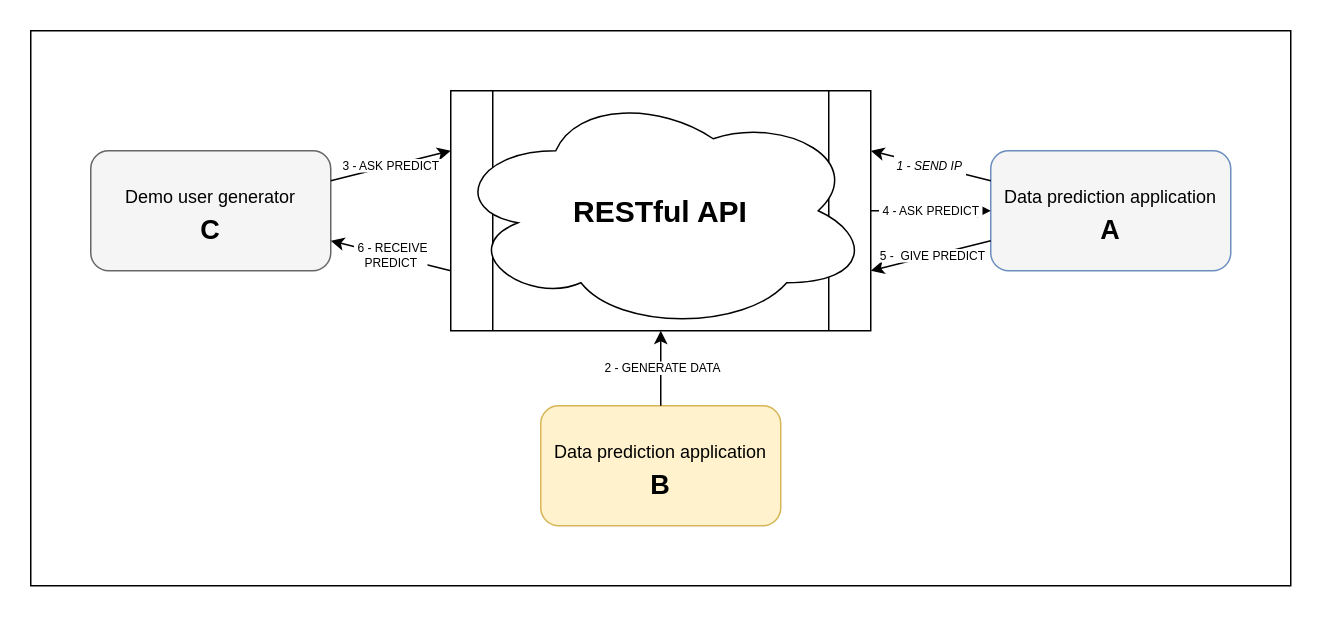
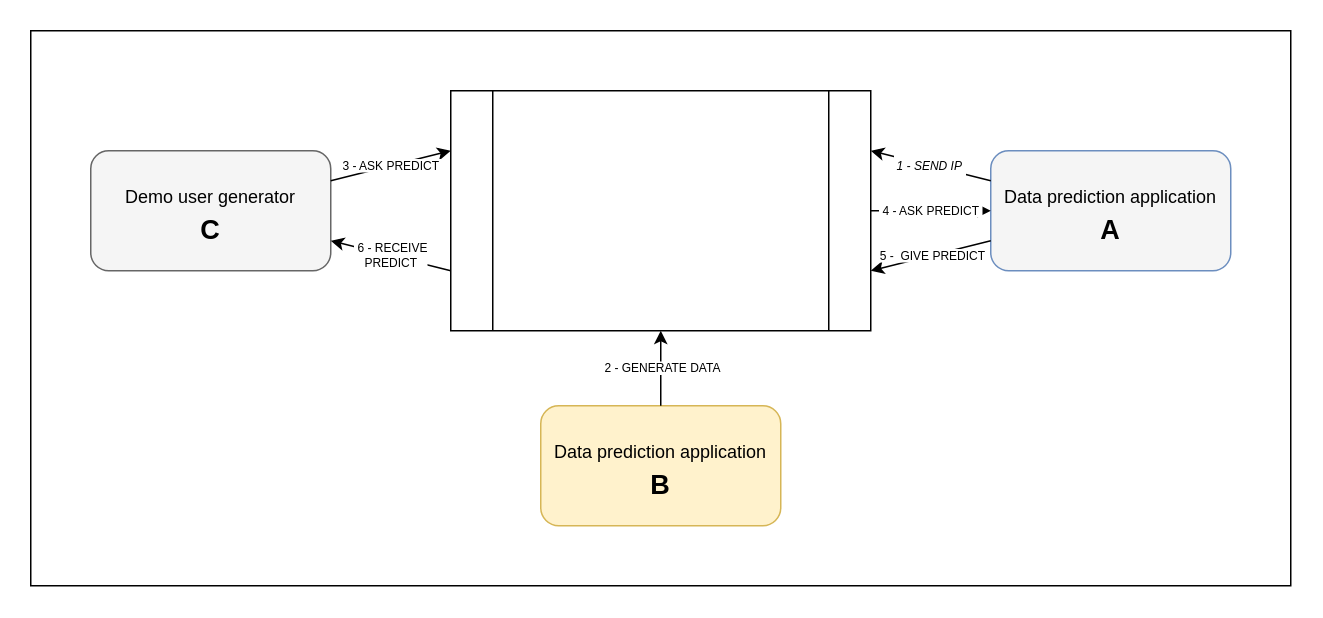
node "RESTful API": removed
